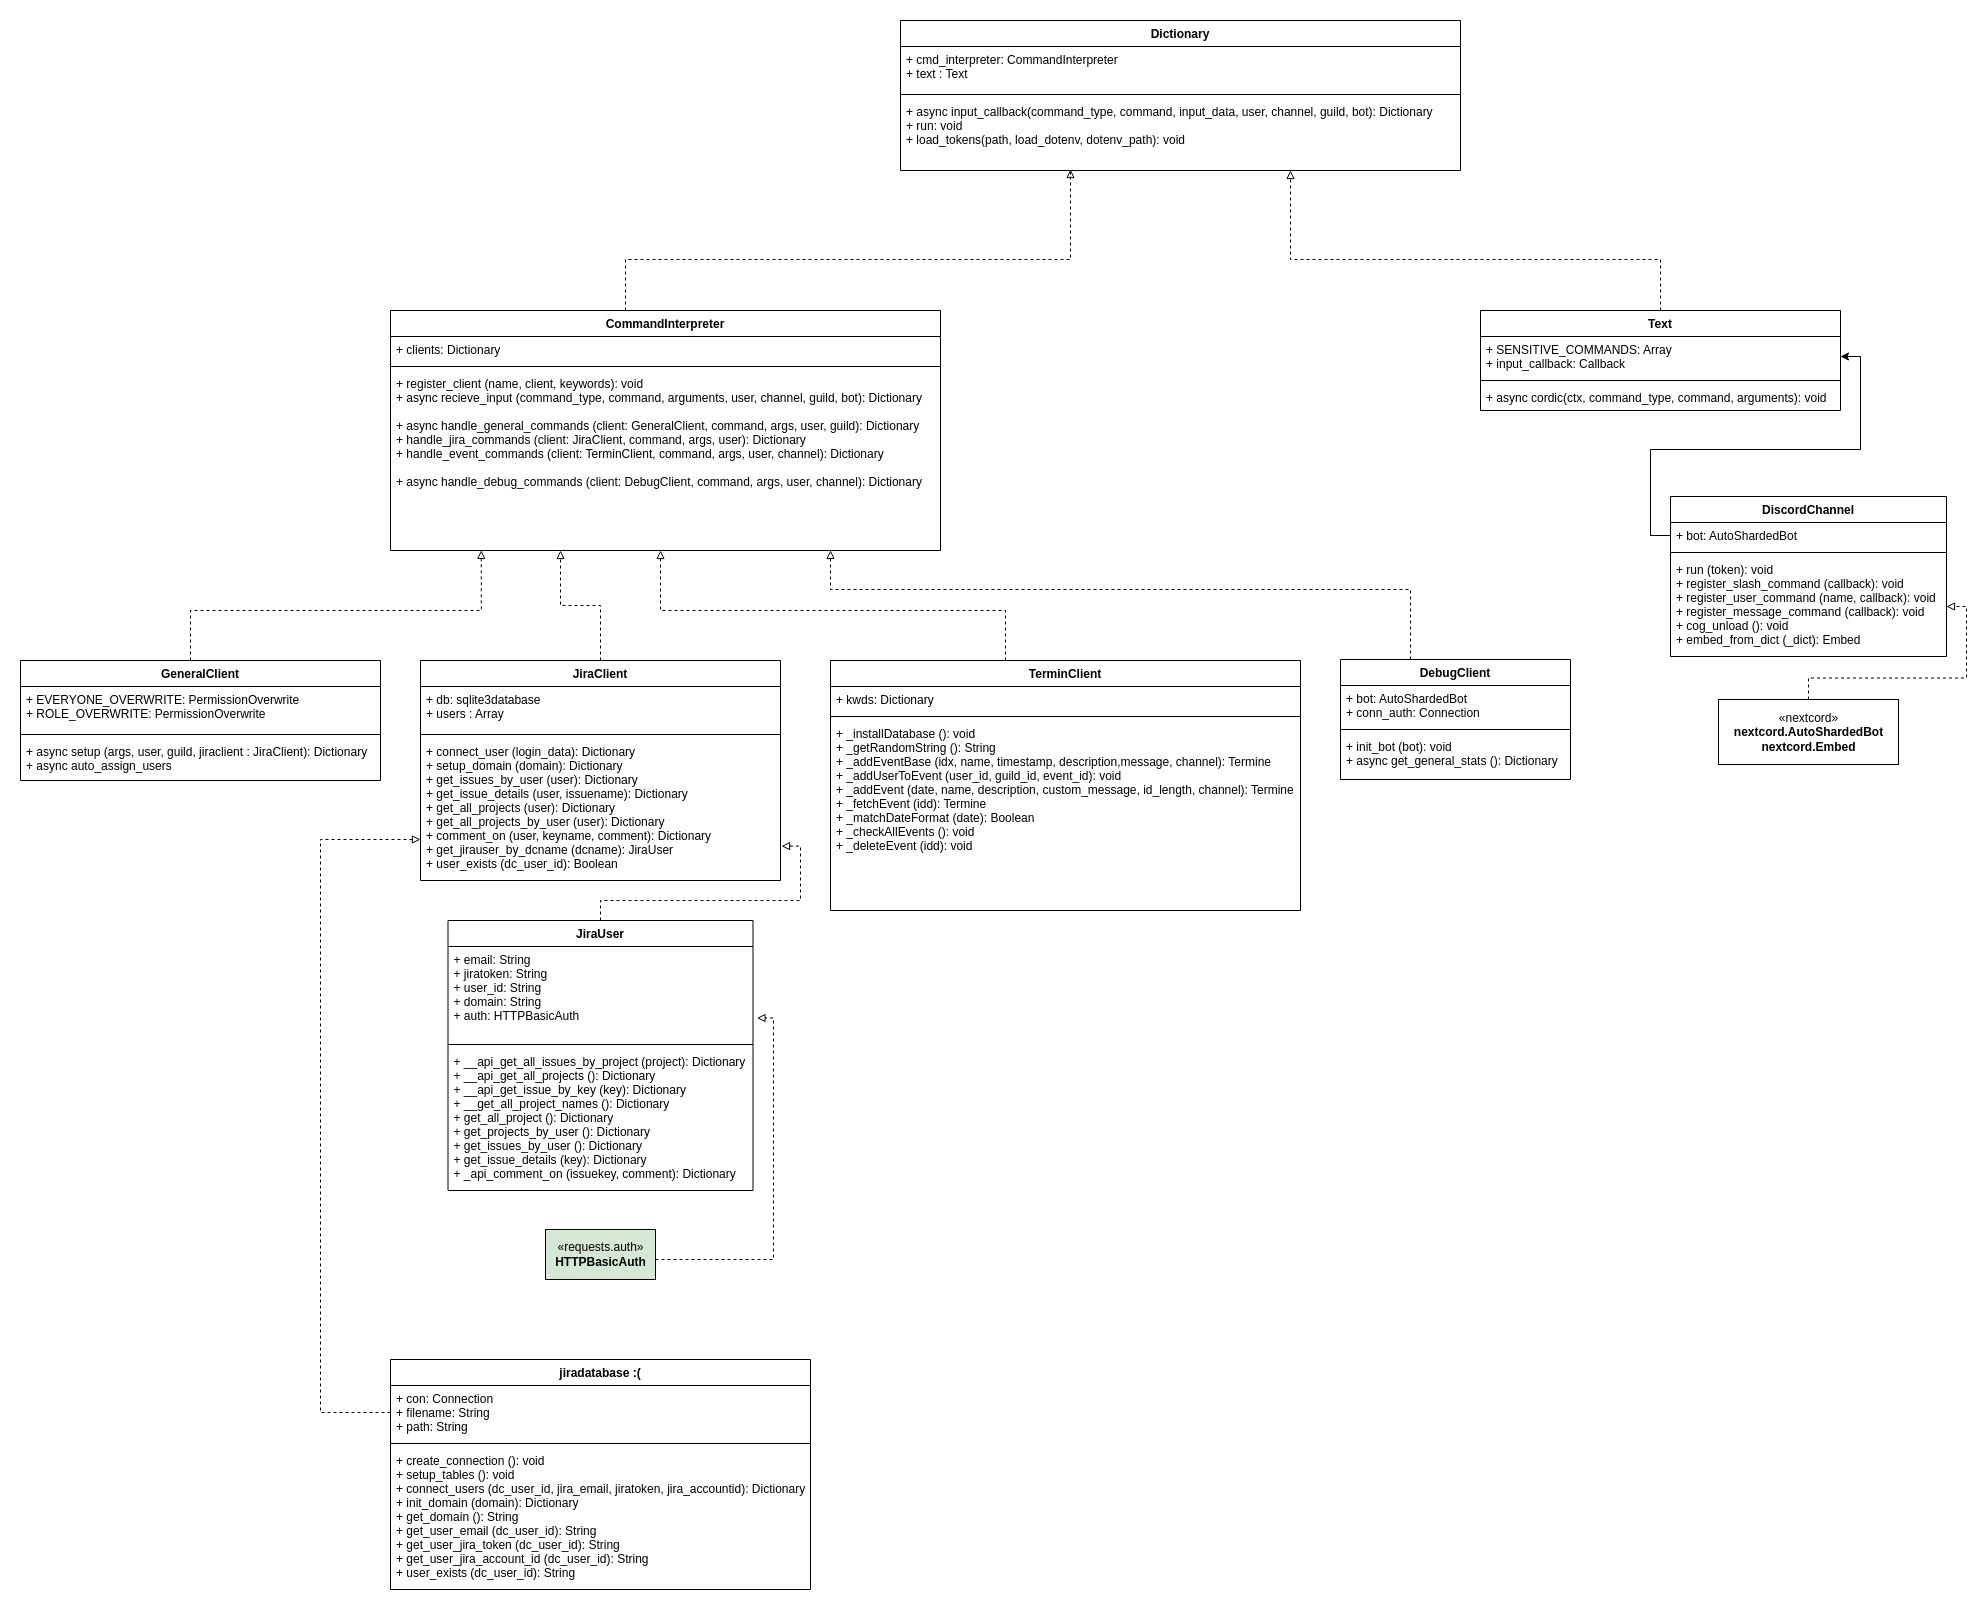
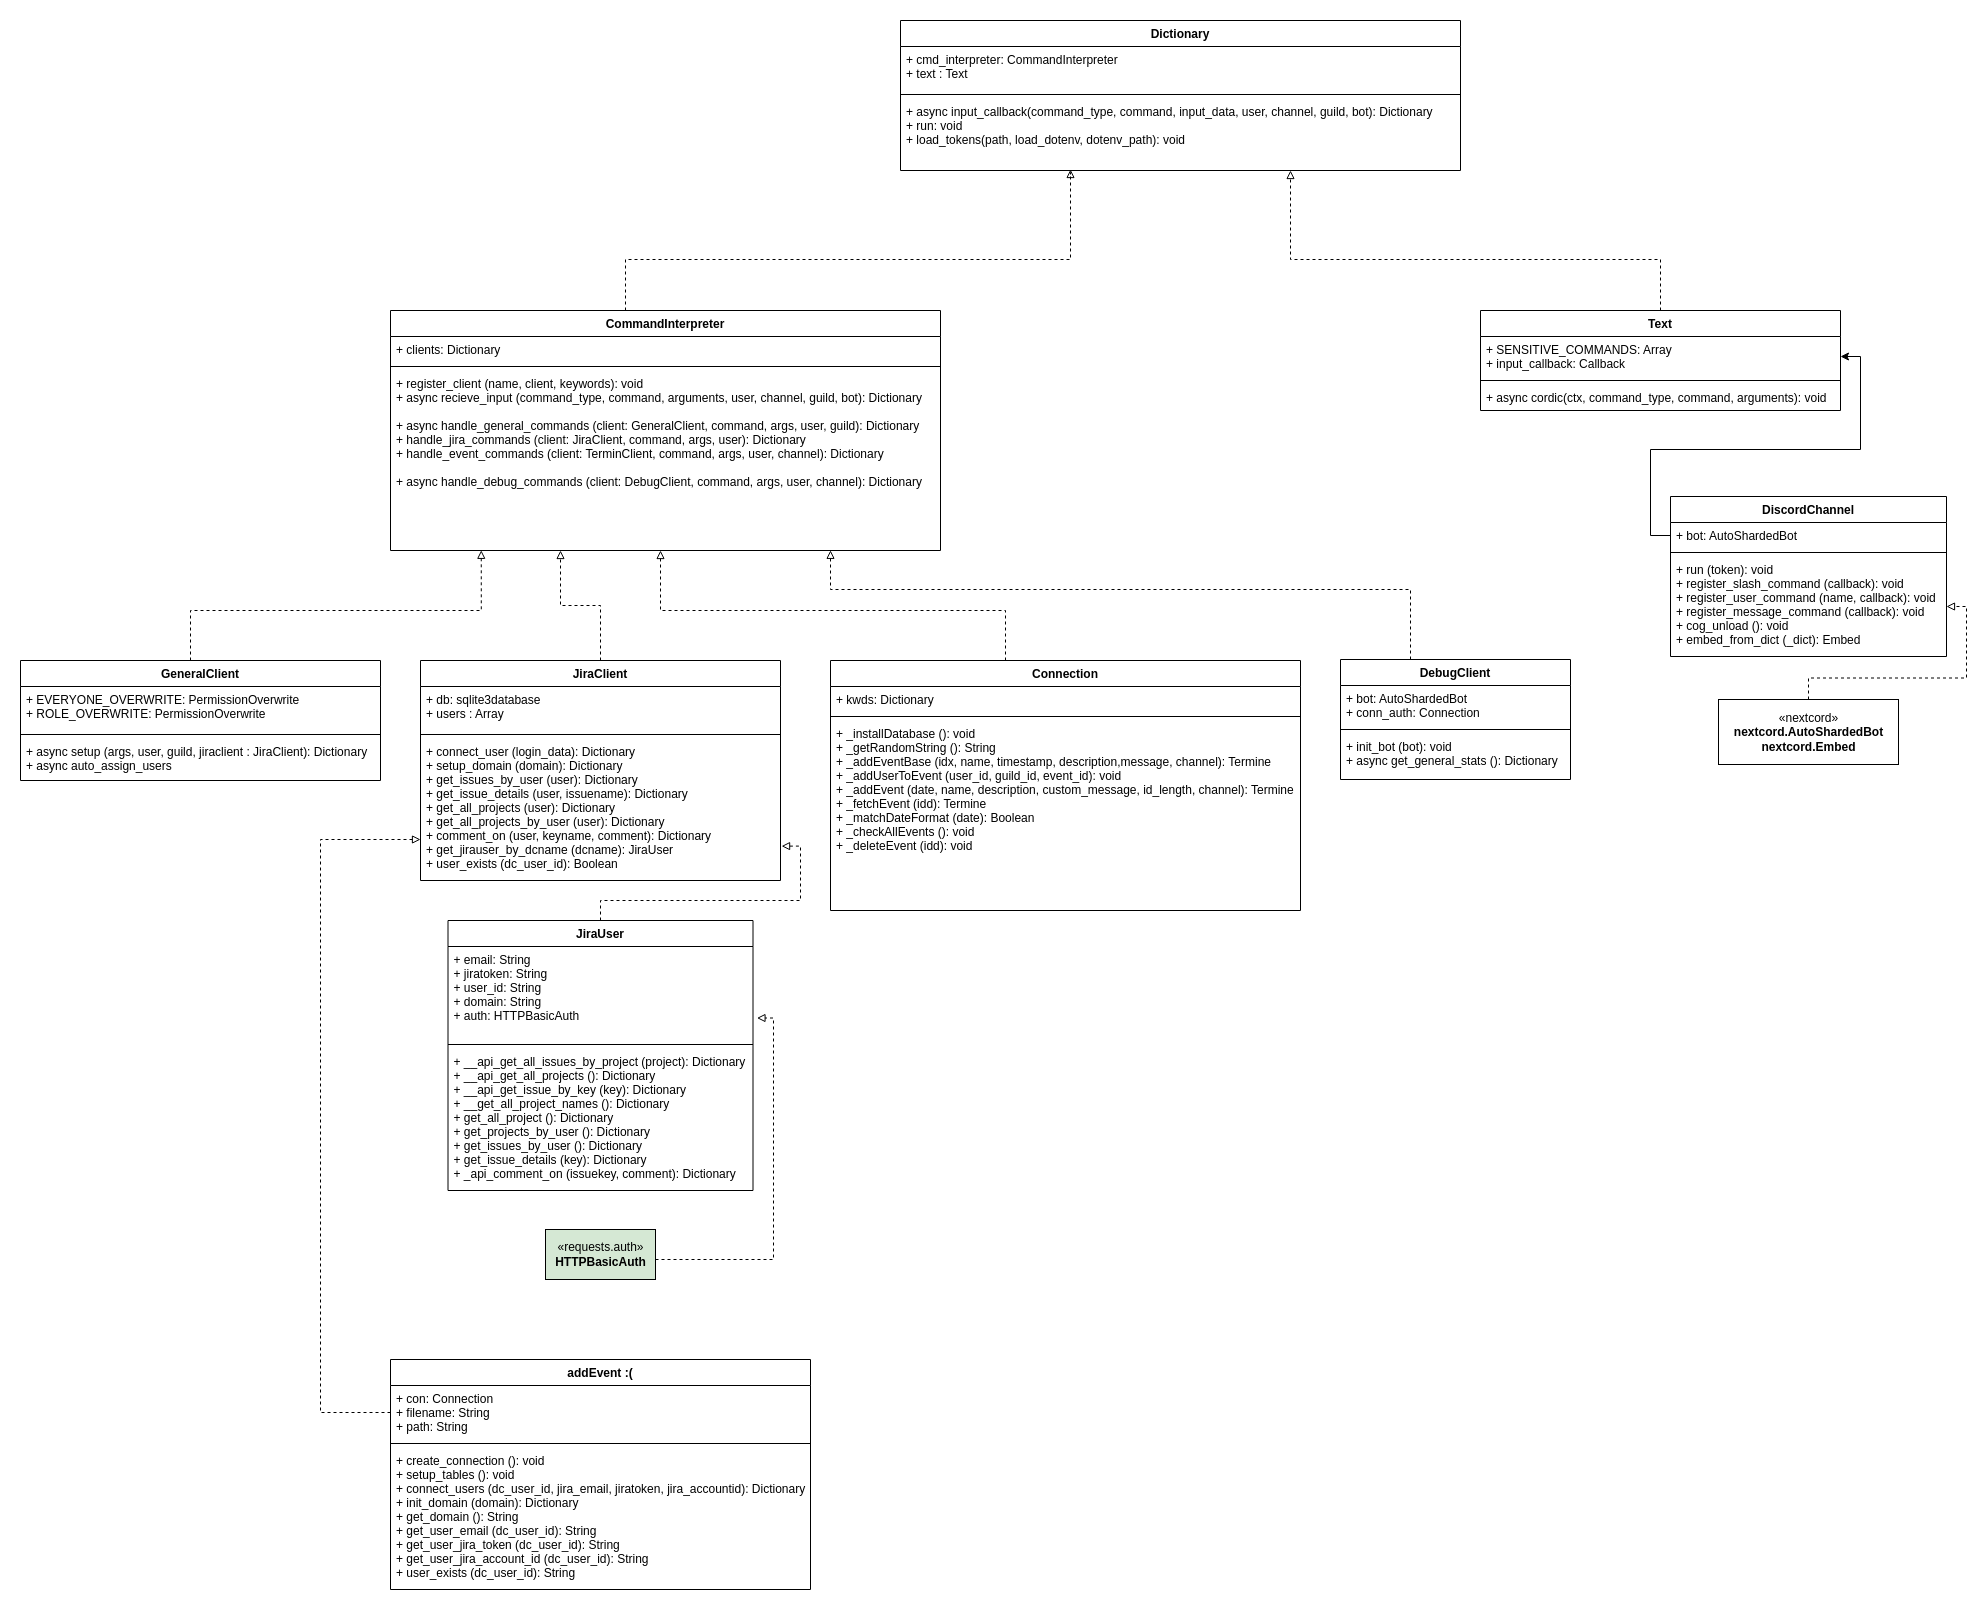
node "TerminClient": label "TerminClient" -> "Connection"
node "jiradatabase :(": label "jiradatabase :(" -> "addEvent :("
